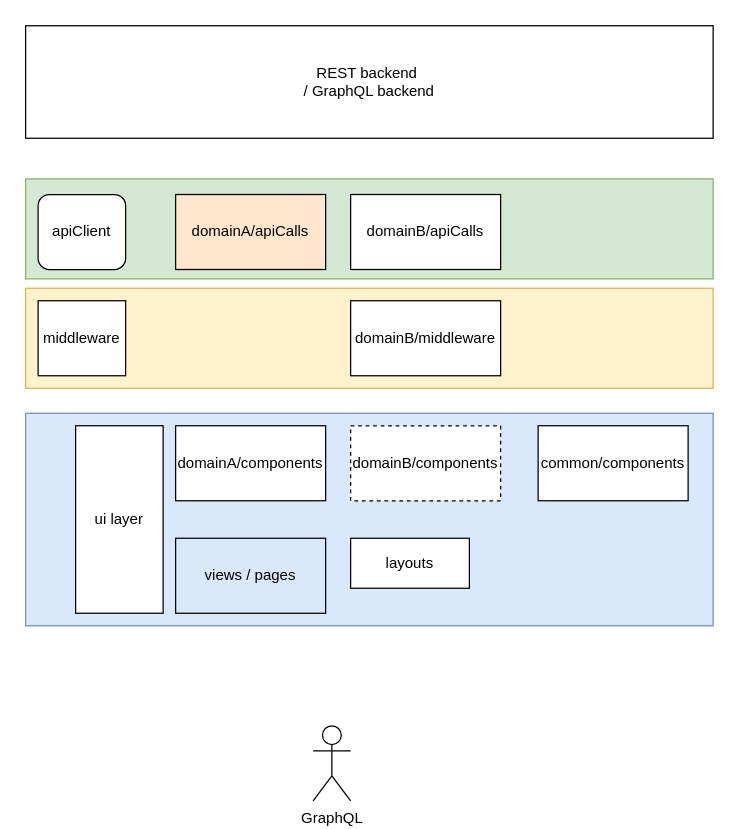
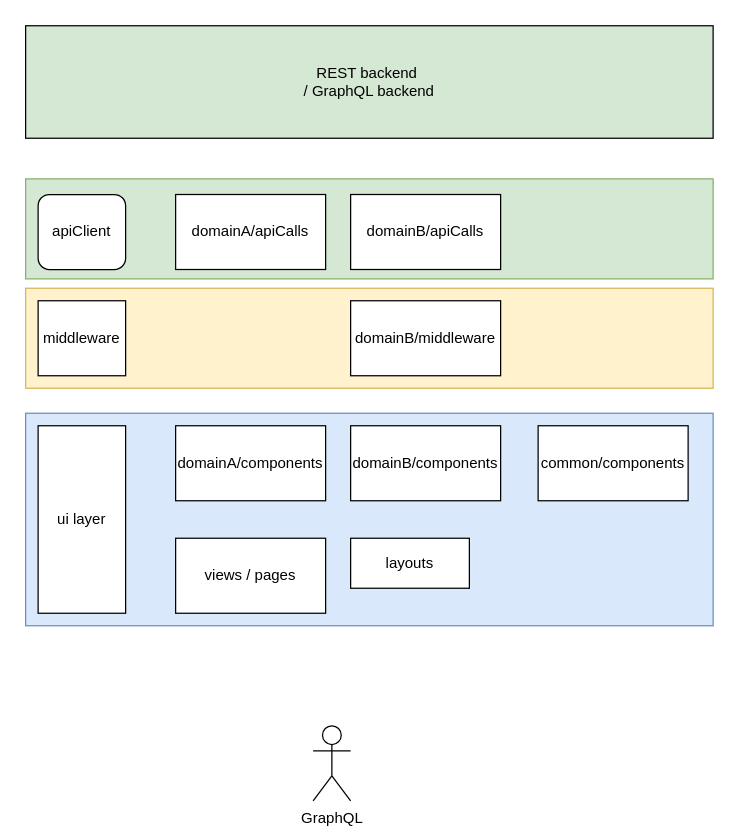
node "REST backend / GraphQL backend": fillcolor #ffffff -> #d5e8d4
node "domainA/apiCalls": fillcolor #ffe6cc -> #ffffff
node "domainB/components": style dashed -> solid
node "ui layer": moved (119, 519) -> (82, 519)
node "views / pages": fillcolor #dae8fc -> #ffffff
